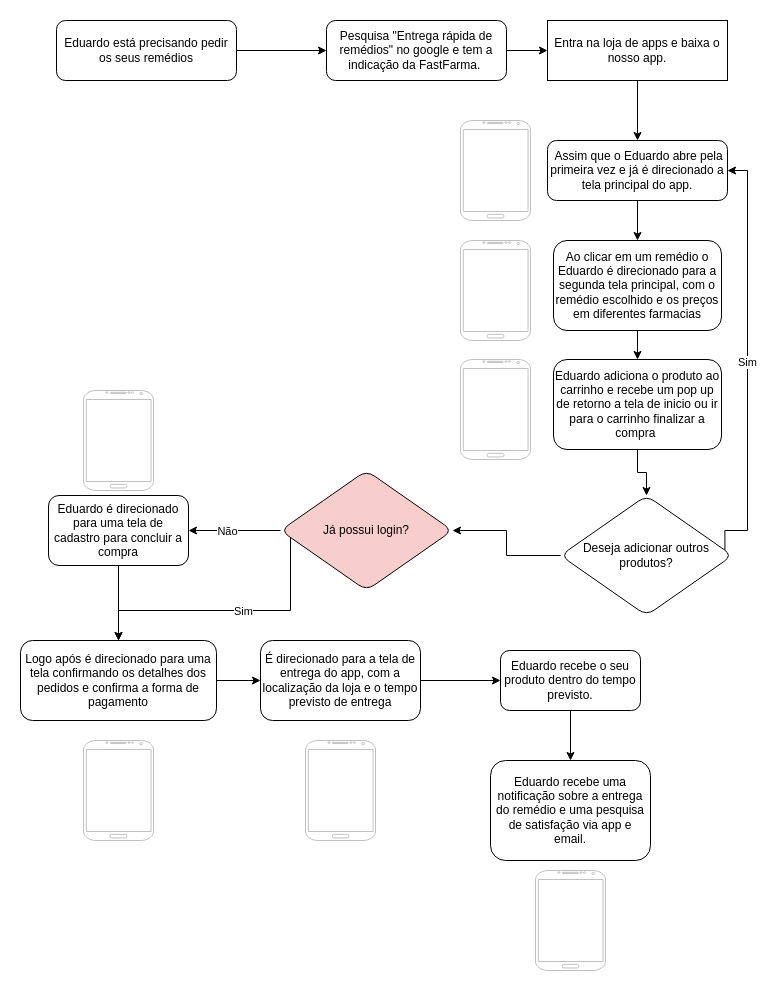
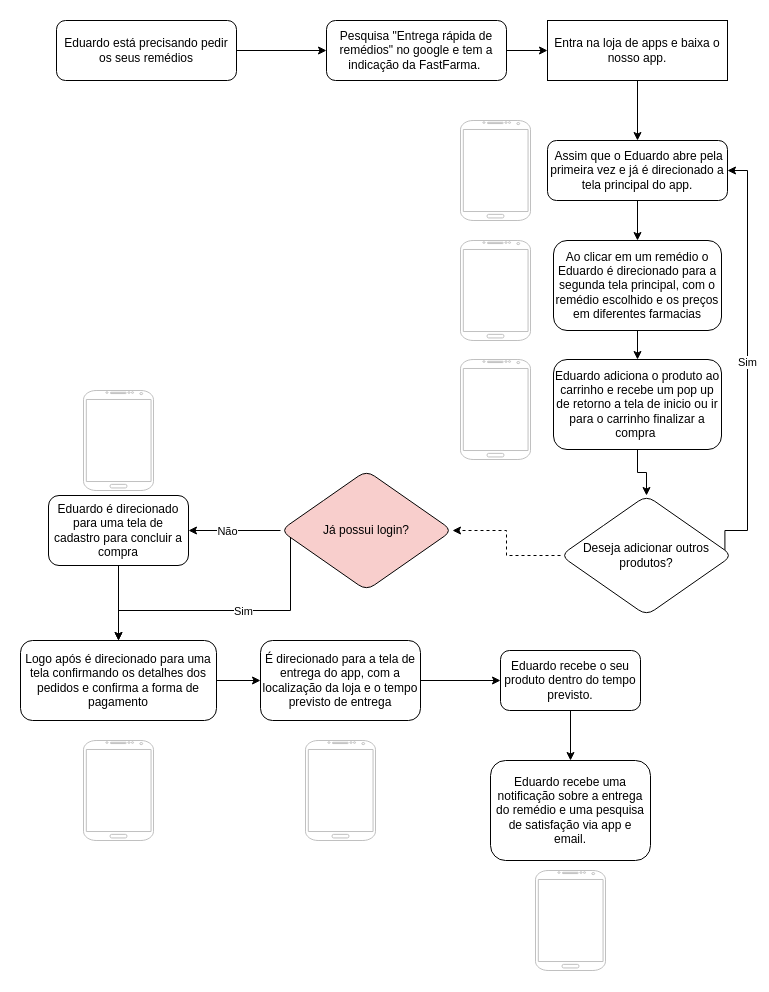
edge "Deseja adicionar outros produtos?" -> "Já possui login?": style solid -> dashed
